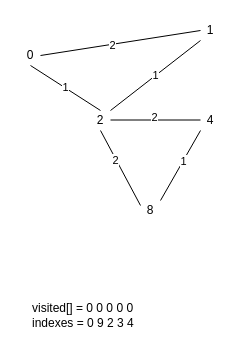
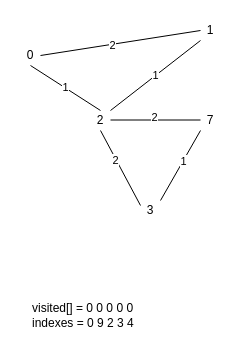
node "4": label "4" -> "7"
node "8": label "8" -> "3"
